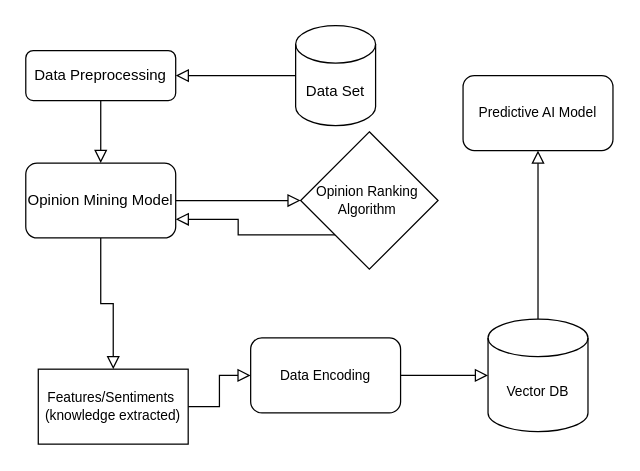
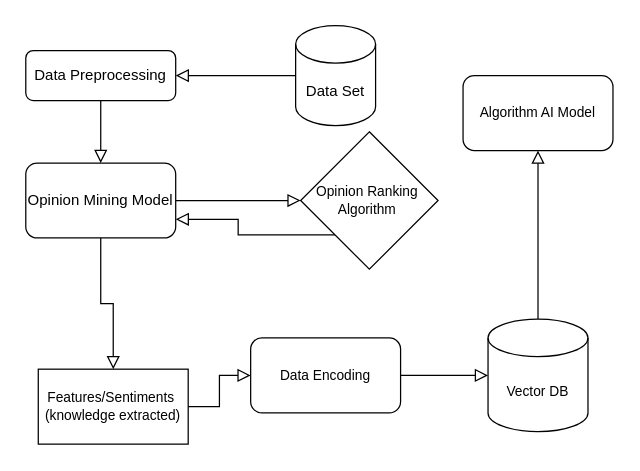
node "Predictive AI Model": label "Predictive AI Model" -> "Algorithm AI Model"
